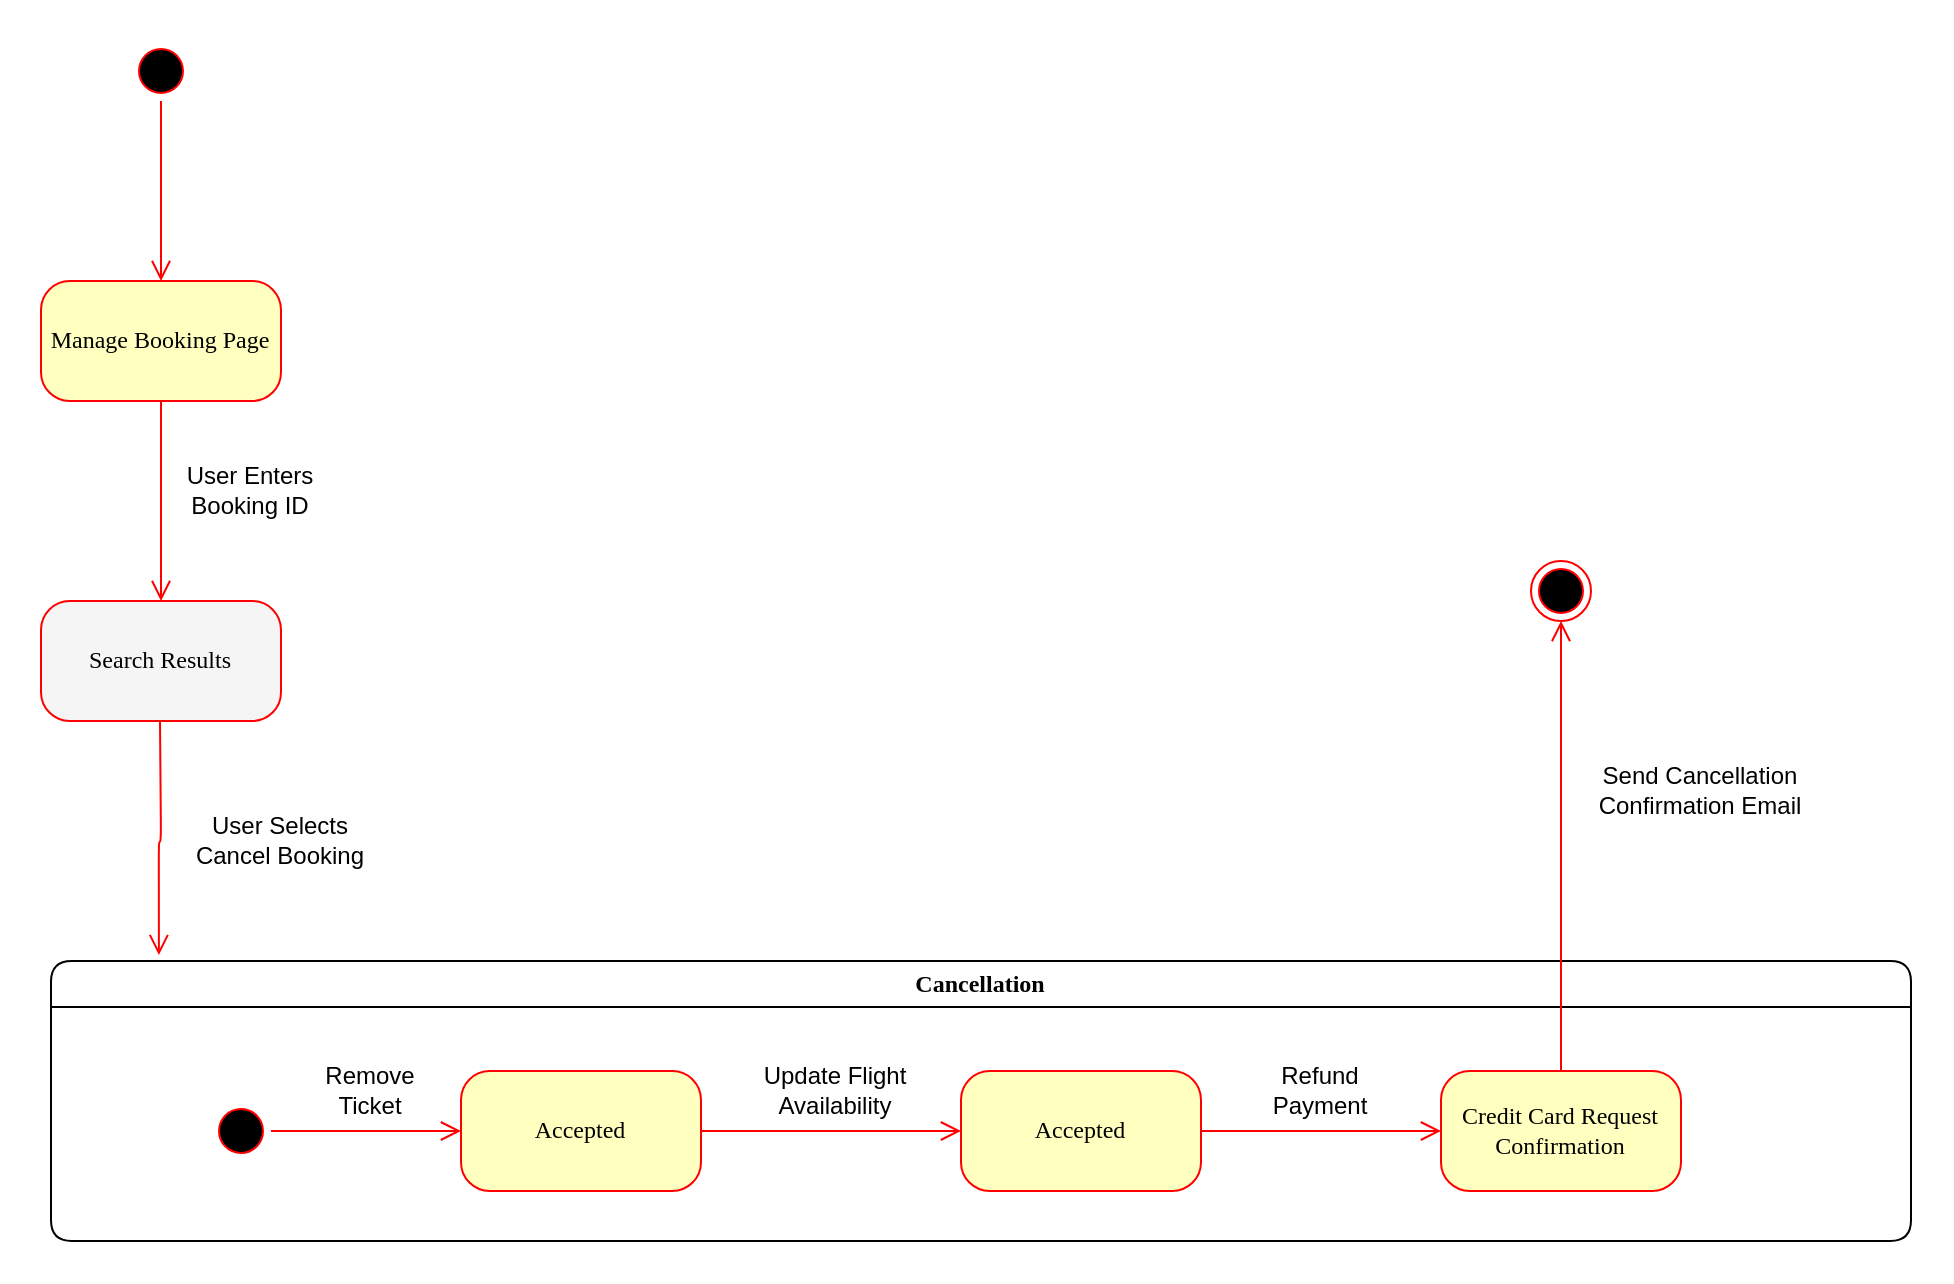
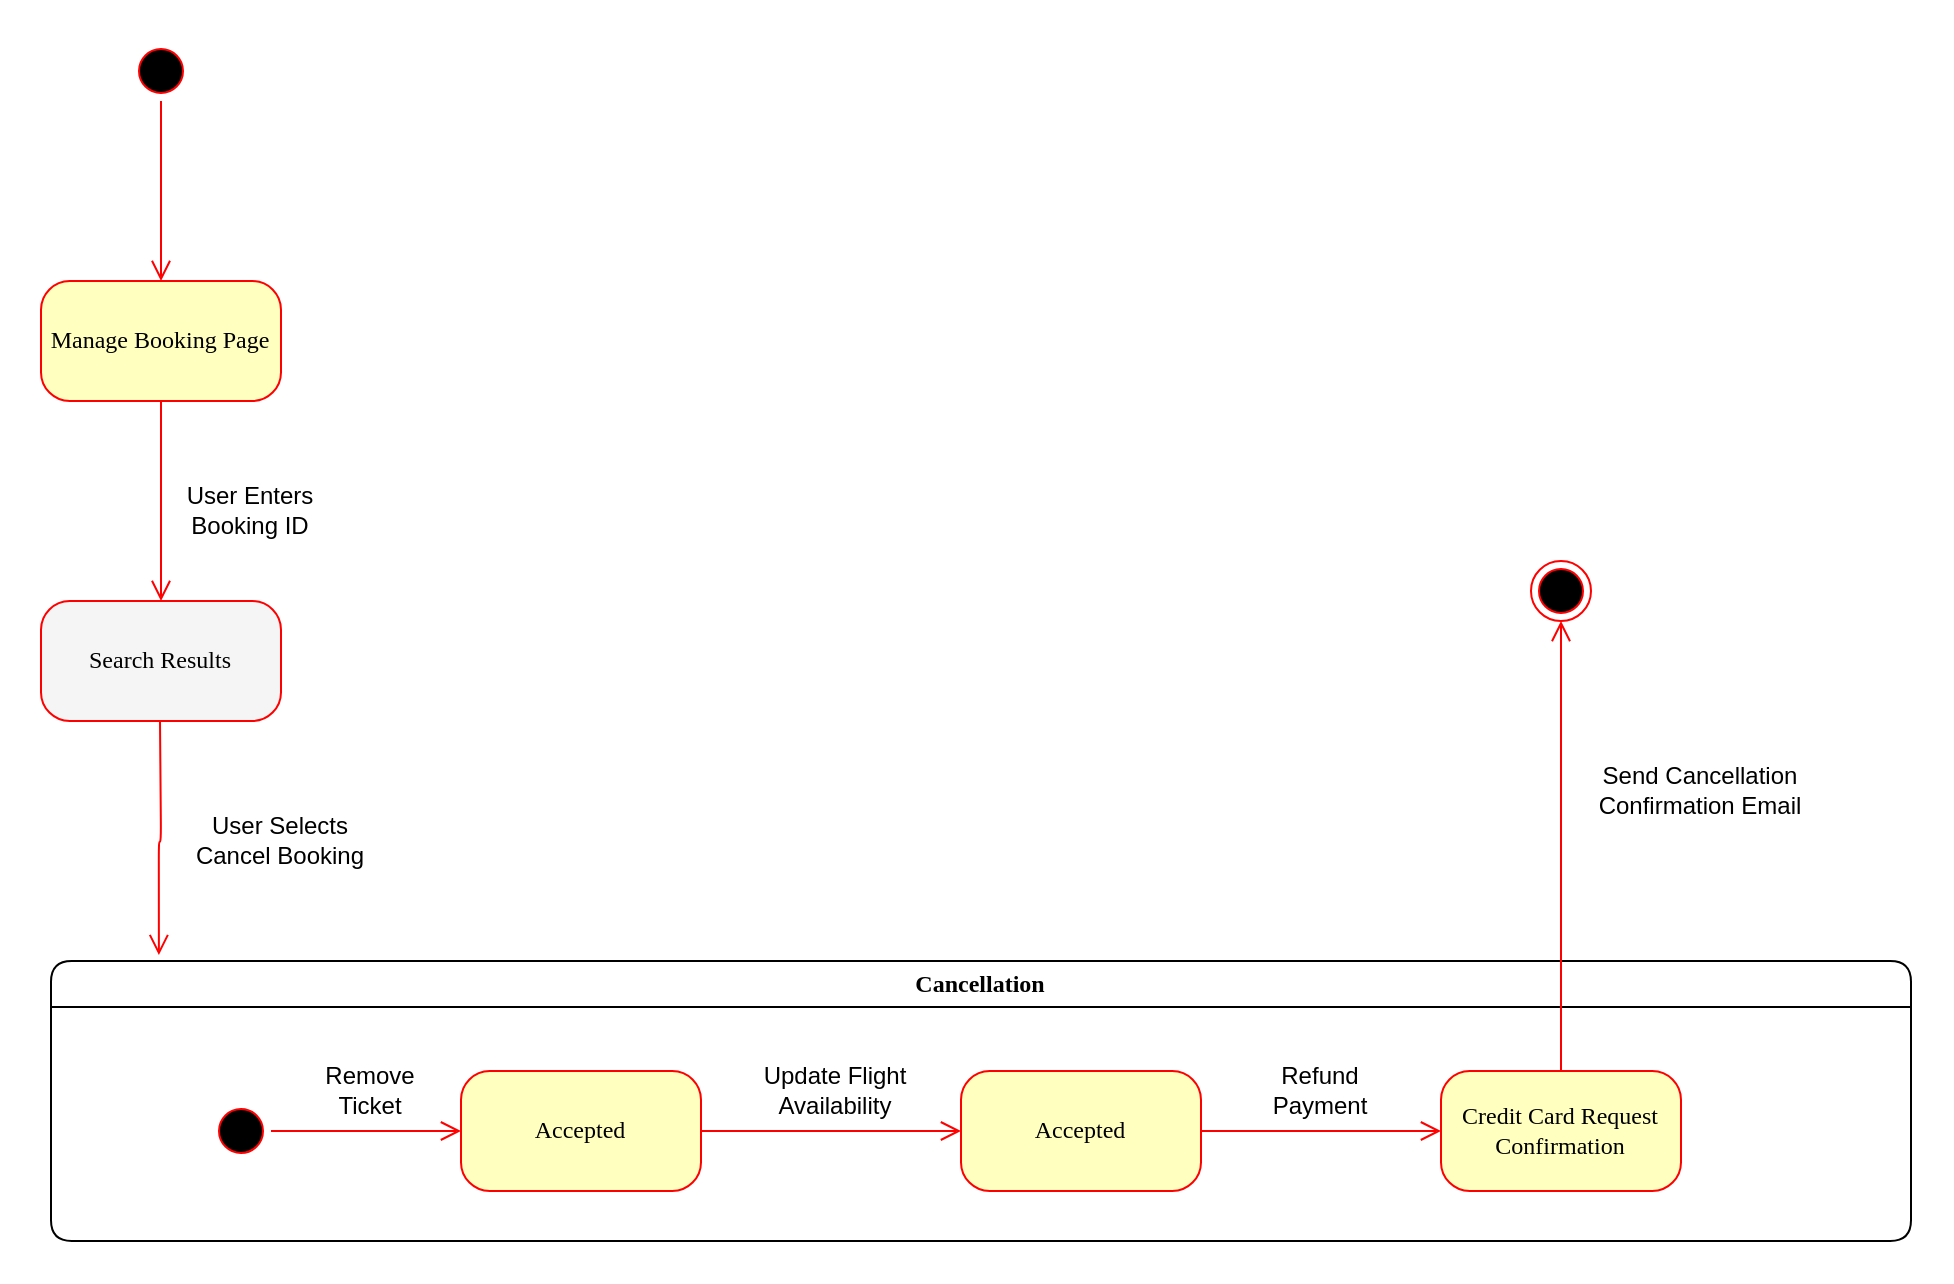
node "User Enters Booking ID": moved (251, 491) -> (251, 511)
